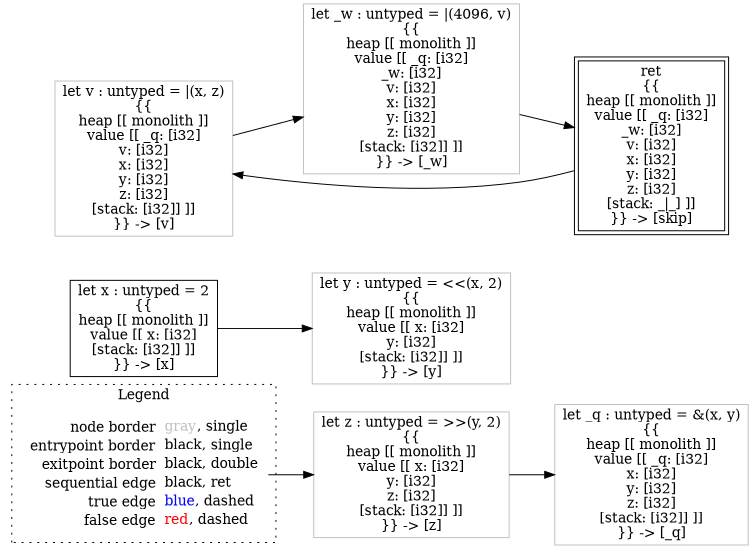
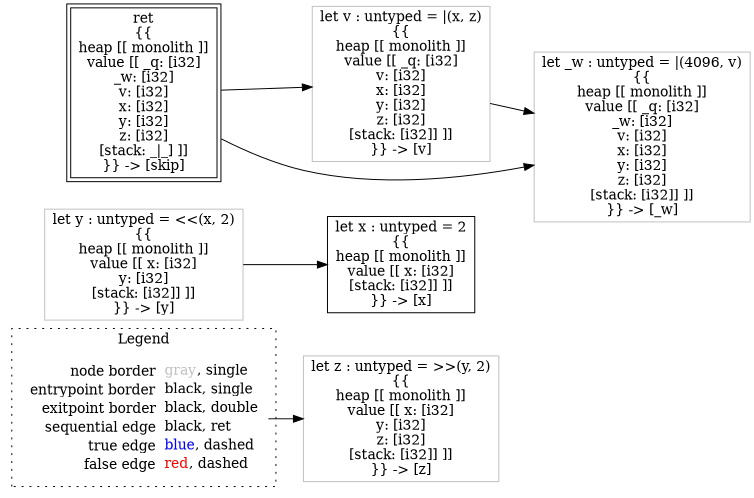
edge "let _w : untyped = |(4096, v)" -> "ret": reversed
edge "let x : untyped = 2" -> "let y : untyped = <<(x, 2)": reversed
node "let _q : untyped = &(x, y)": removed
